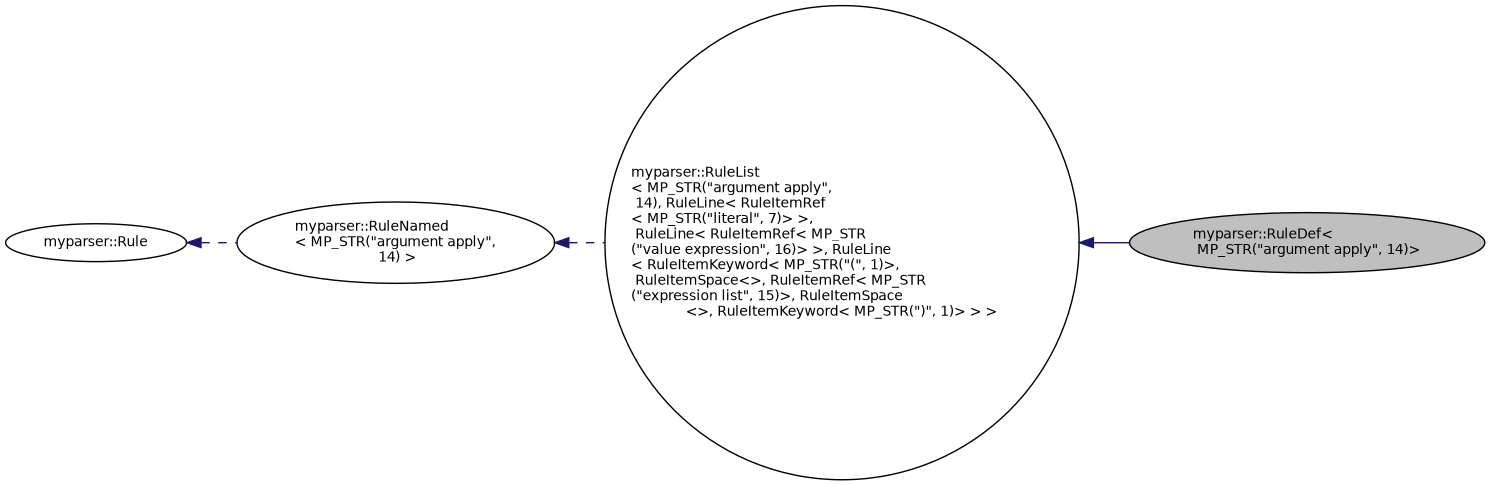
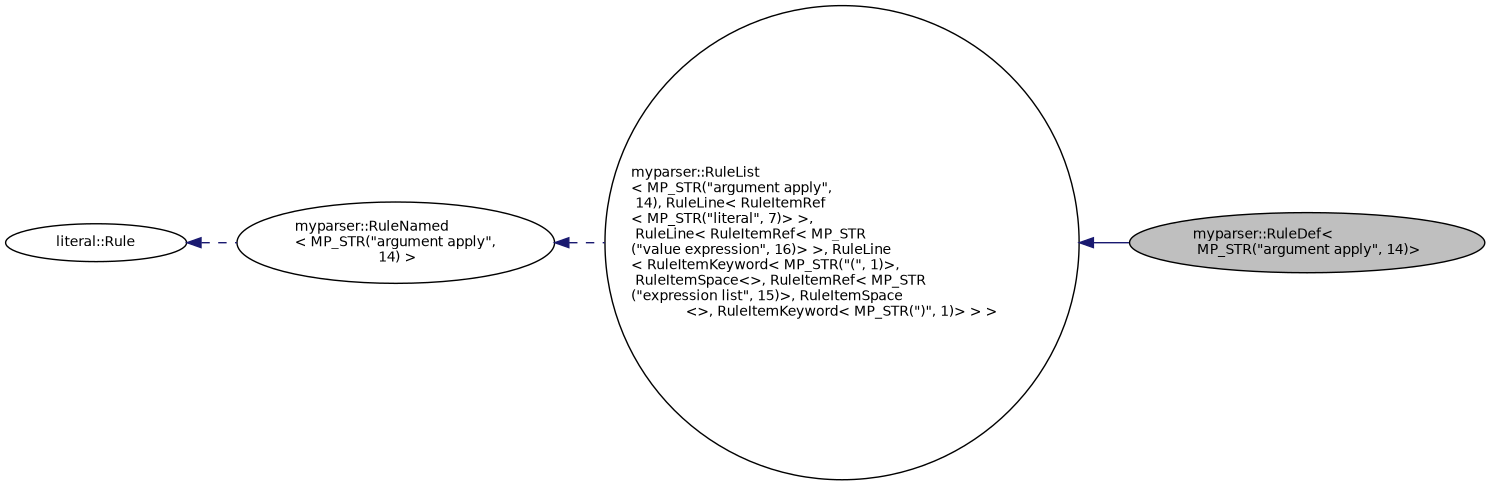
node "myparser::Rule": label "myparser::Rule" -> "literal::Rule"
